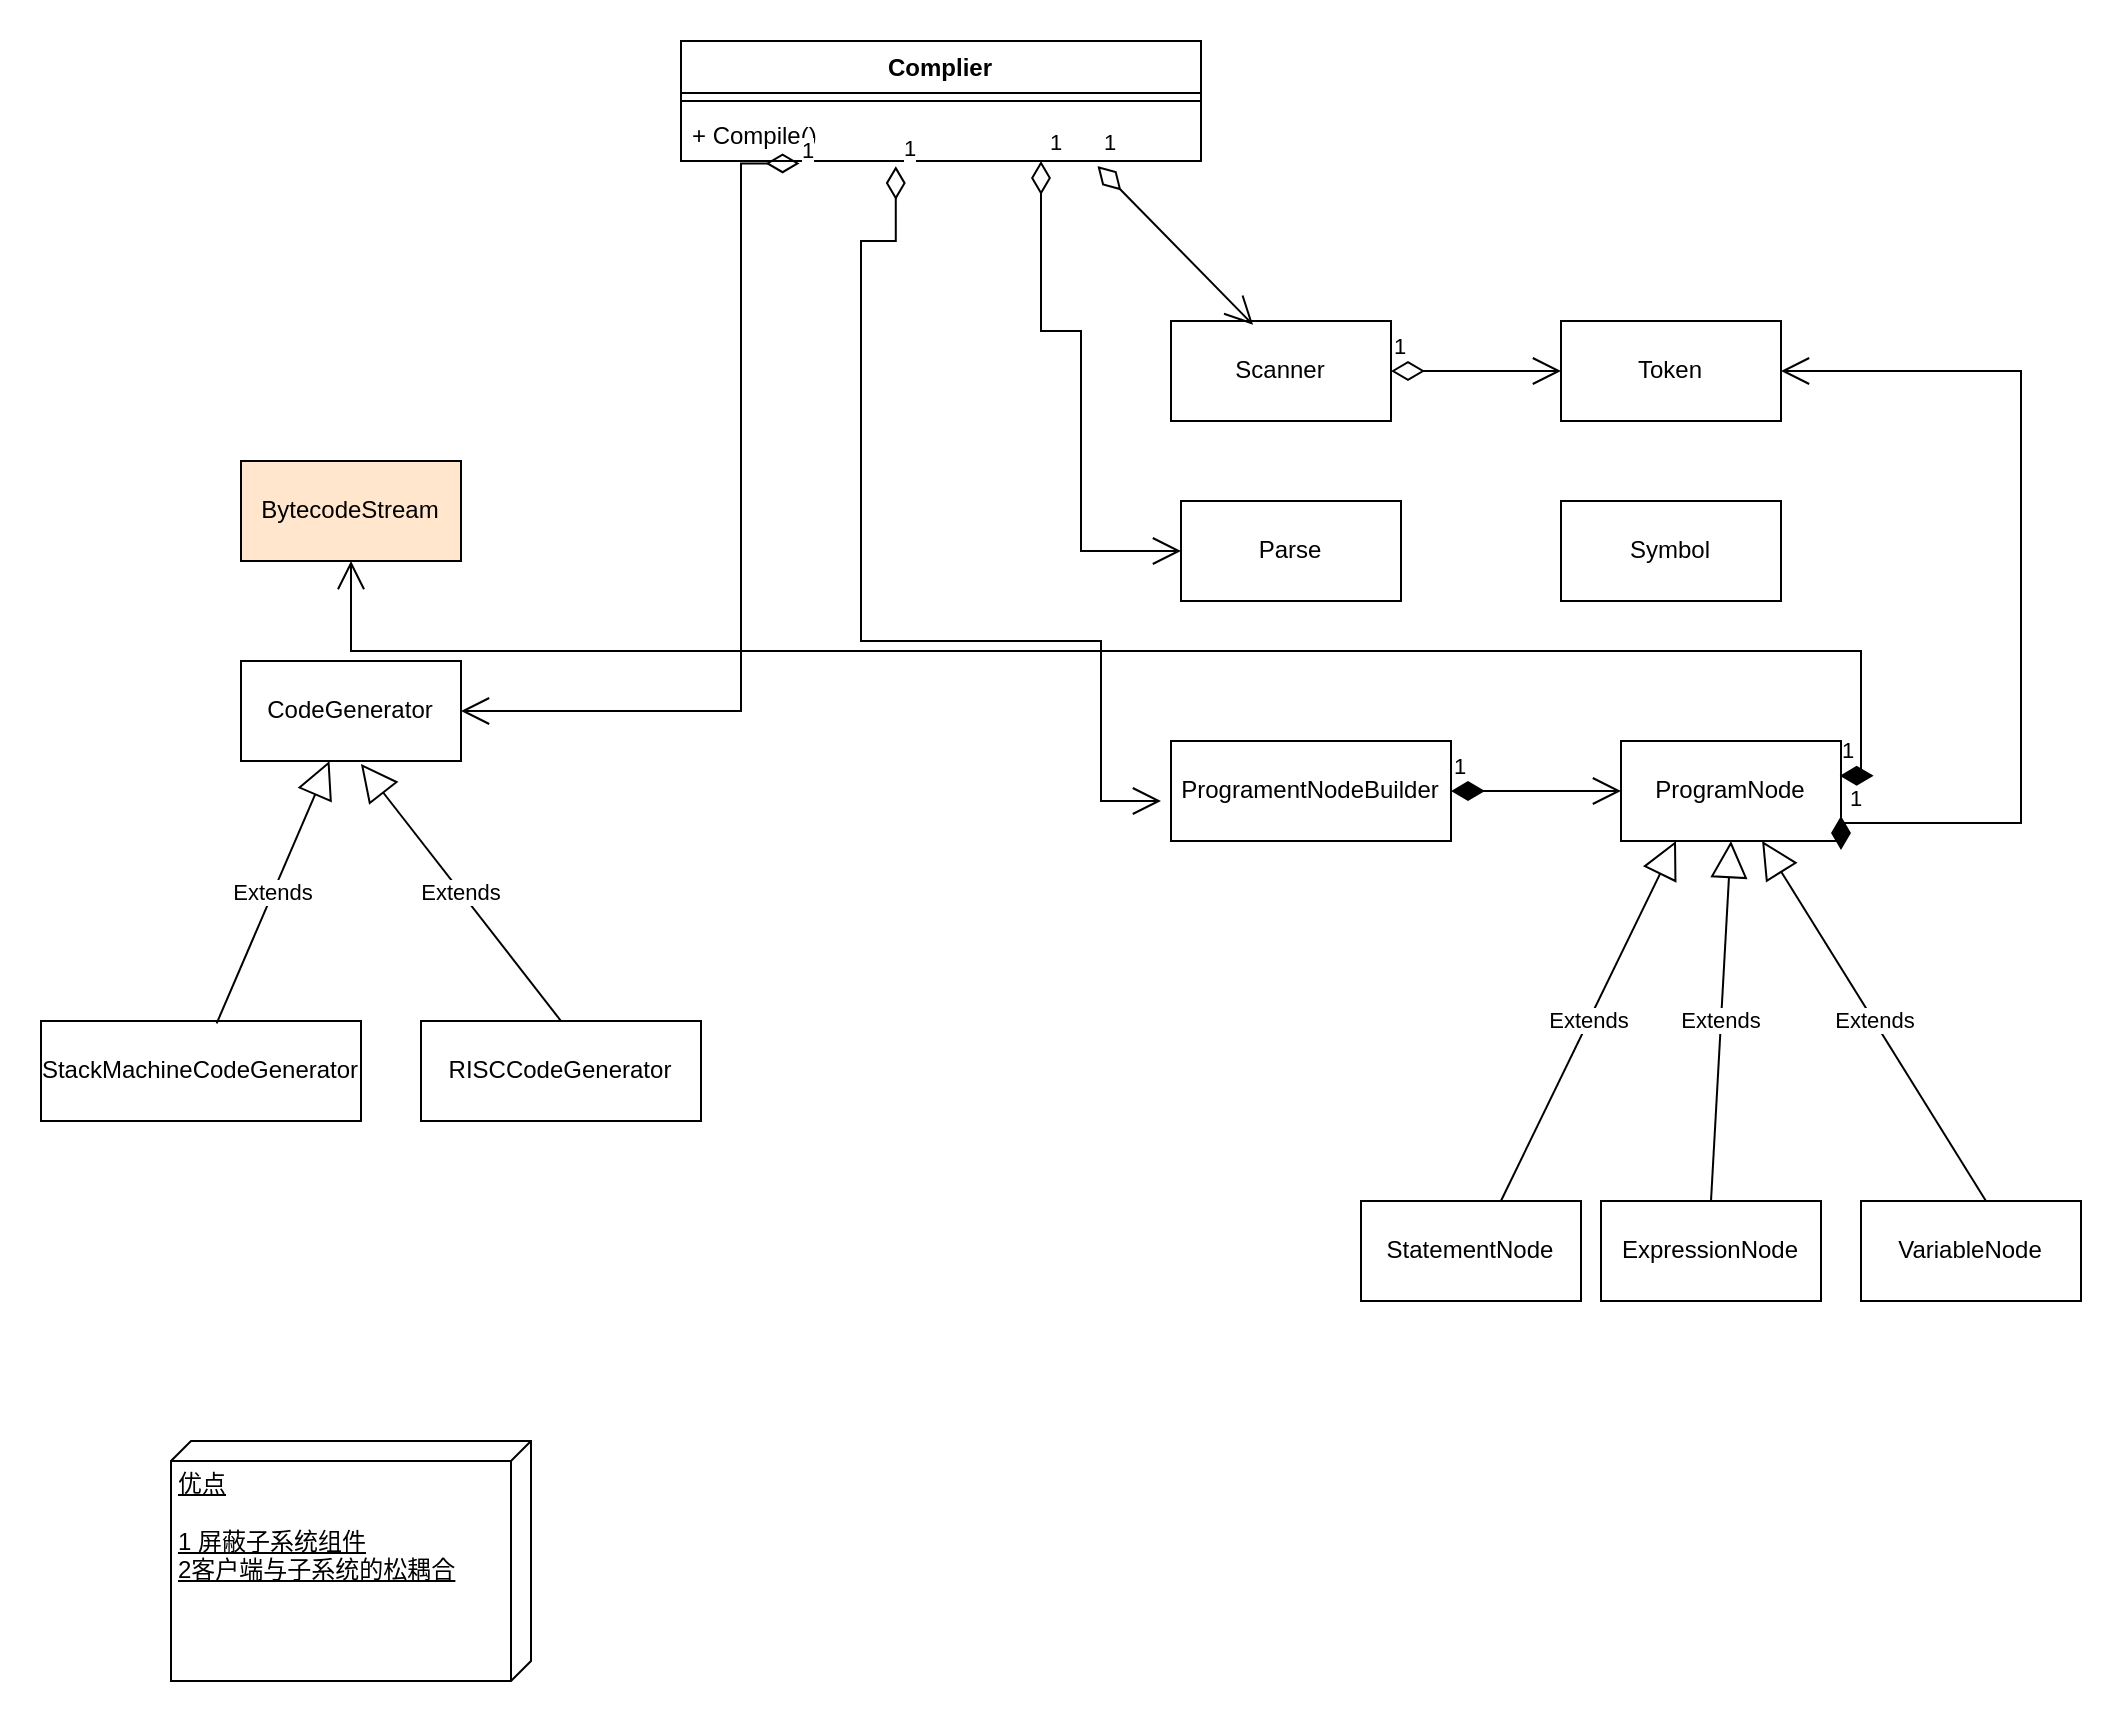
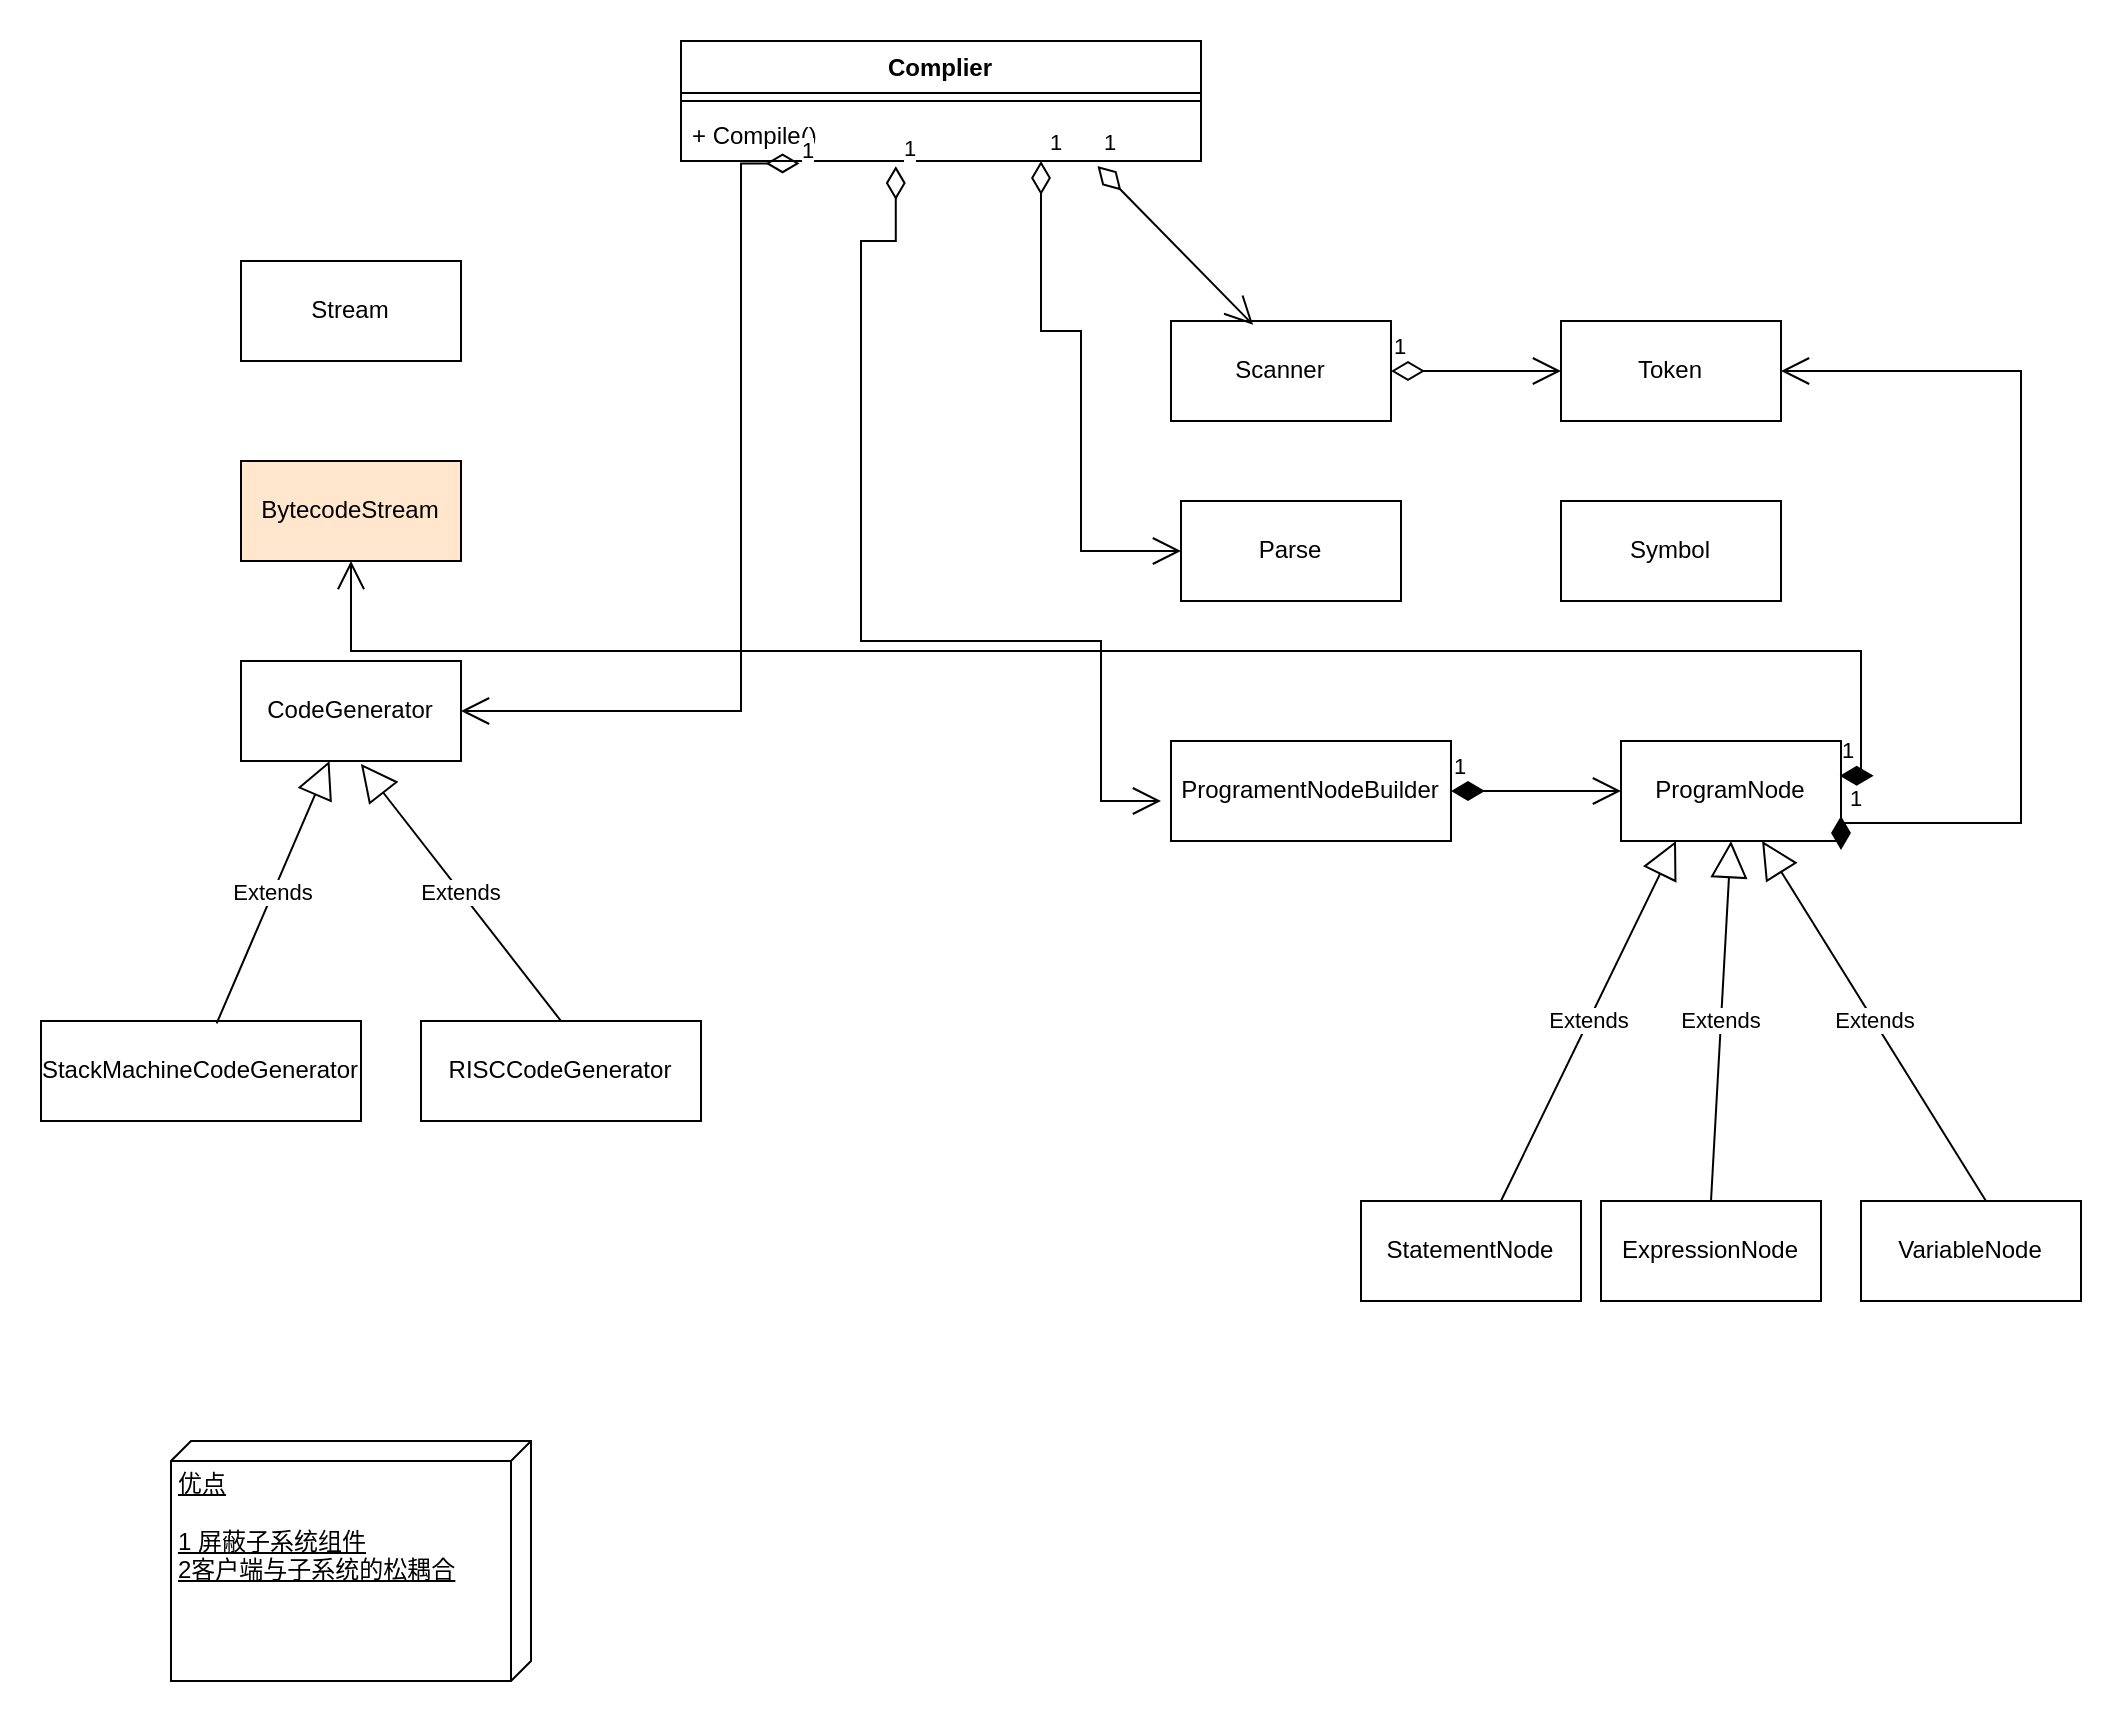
node "Stream": added
